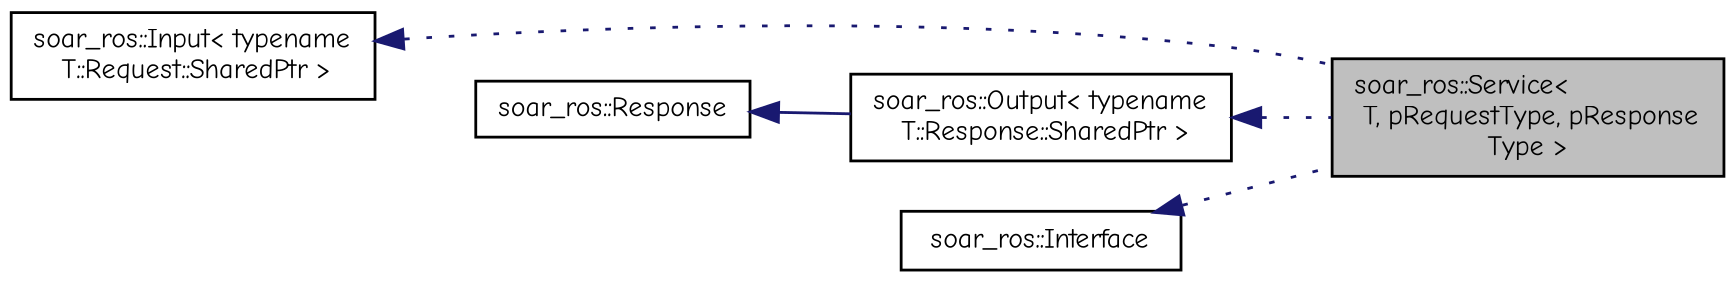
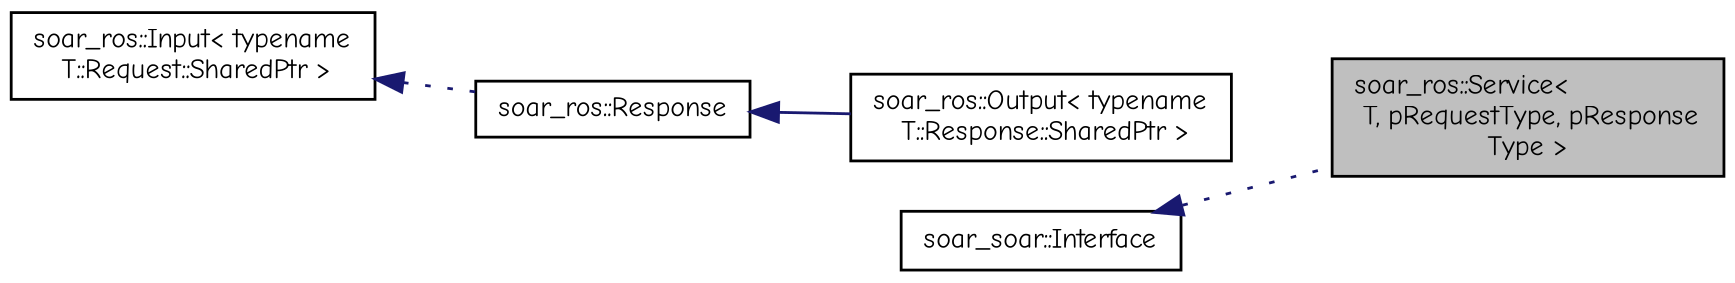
edge "soar_ros::Service< T, pRequestType, pResponse Type >" -> "soar_ros::Input< typename T::Request::SharedPtr >": now "soar_ros::Response" -> "soar_ros::Input< typename T::Request::SharedPtr >"
edge "soar_ros::Service< T, pRequestType, pResponse Type >" -> "soar_ros::Output< typename T::Response::SharedPtr >": removed
node "soar_ros::Interface": label "soar_ros::Interface" -> "soar_soar::Interface"
